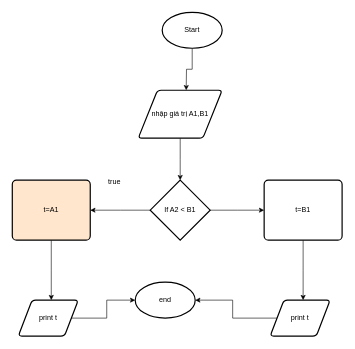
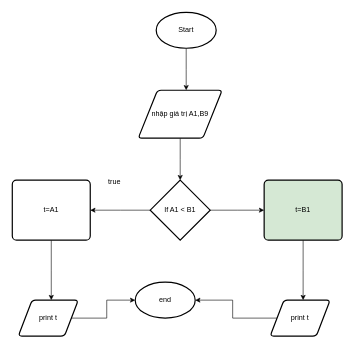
node "Start": moved (192, 30) -> (186, 30)
node "nhập giá trị A1,B1": label "nhập giá trị A1,B1" -> "nhập giá trị A1,B9"
node "t=A1": fillcolor #ffe6cc -> #ffffff
node "If A2 < B1": label "If A2 < B1" -> "If A1 < B1"
node "t=B1": fillcolor #ffffff -> #d5e8d4
